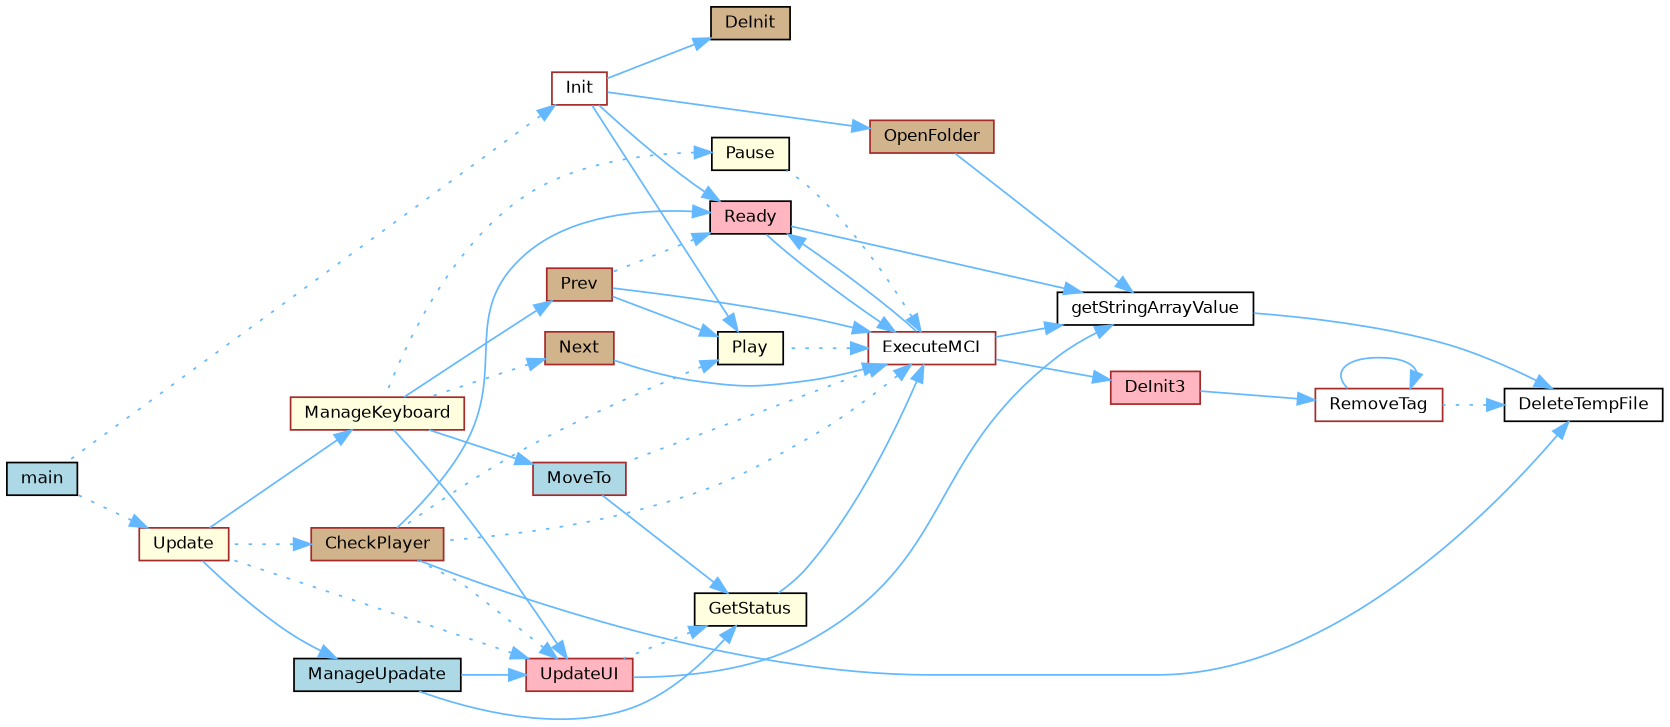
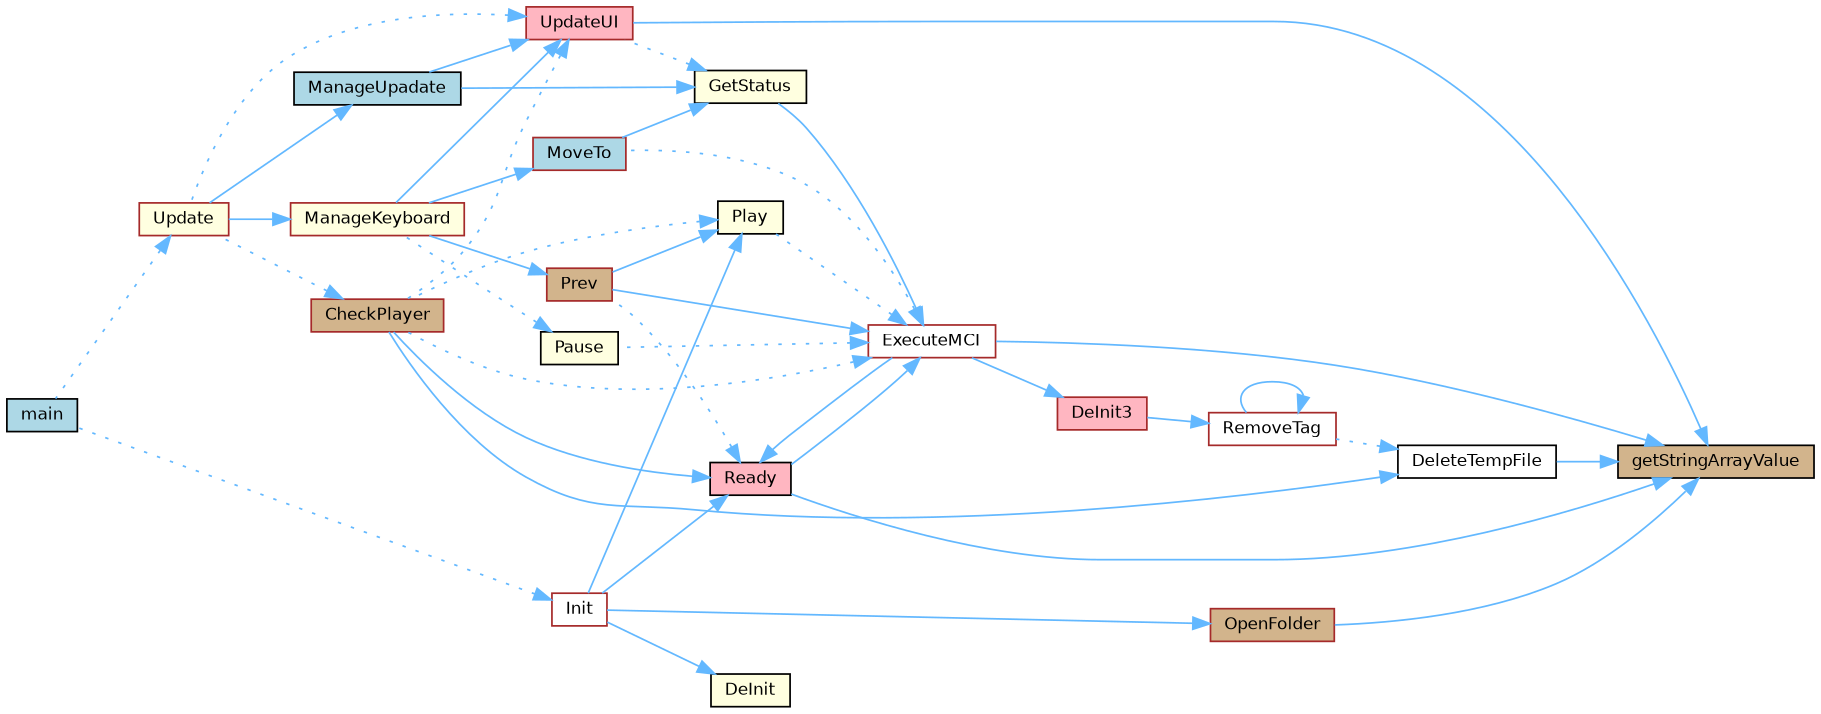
node "DeInit": fillcolor tan -> lightyellow
node "getStringArrayValue": fillcolor white -> tan
edge "getStringArrayValue" -> "DeleteTempFile": reversed
node "Next": removed
